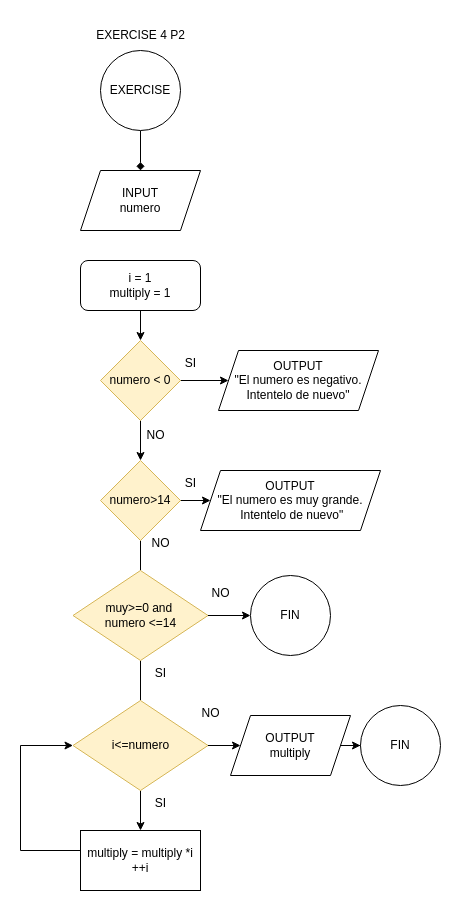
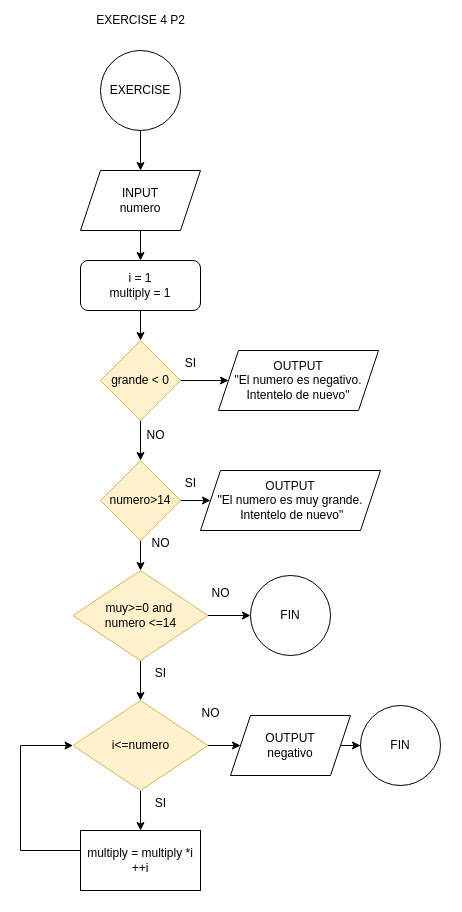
node "EXERCISE 4 P2": moved (141, 36) -> (141, 21)
edge "EXERCISE" -> "INPUT numero": arrowhead diamond -> classic
edge "INPUT numero" -> "i = 1 multiply = 1": added
node "numero < 0": label "numero < 0" -> "grande < 0"
edge "numero>14" -- "muy>=0 and numero <=14": arrowhead none -> classic
edge "muy>=0 and numero <=14" -- "i<=numero": arrowhead none -> classic
node "OUTPUT multiply": label "OUTPUT multiply" -> "OUTPUT negativo"
